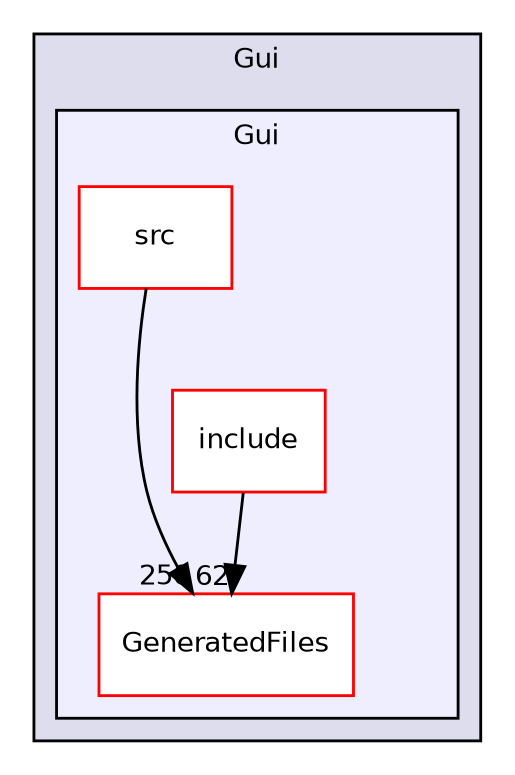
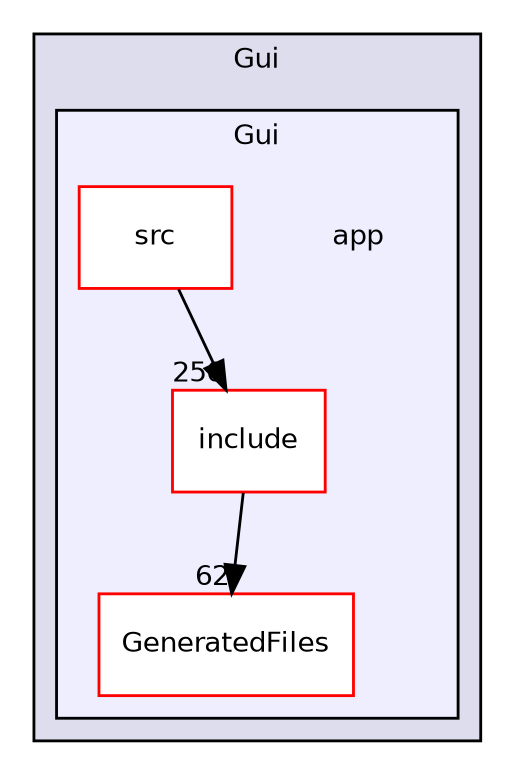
node "app": added
edge "src" -> "GeneratedFiles": now "src" -> "include"
